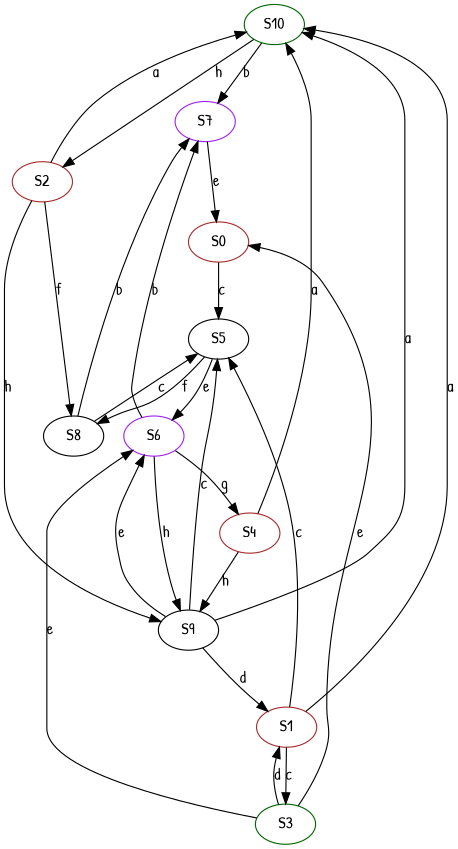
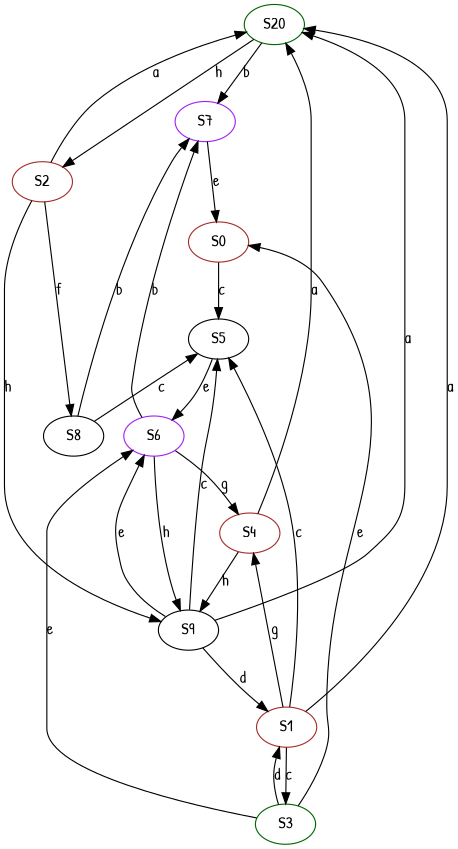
node "S10": label "S10" -> "S20"
edge "S5" -> "S8": removed, label "f"
edge "S1" -> "S4": added, label "g"
